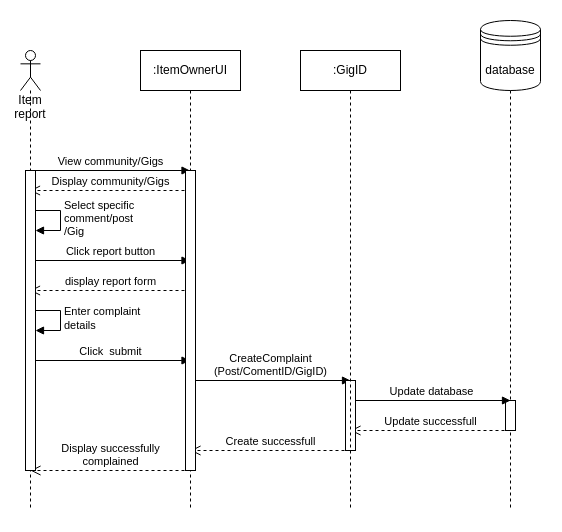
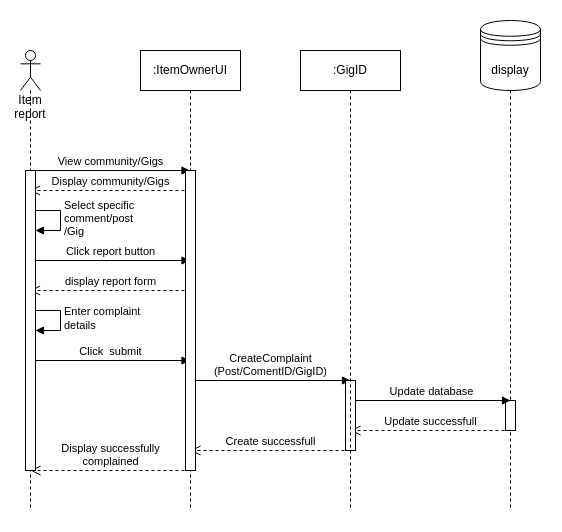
node "database": label "database" -> "display"
